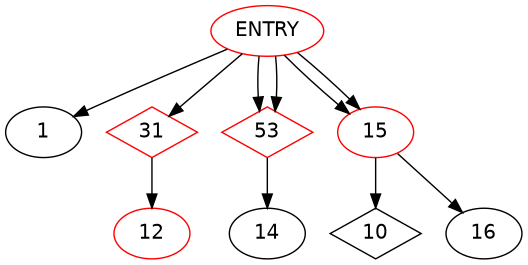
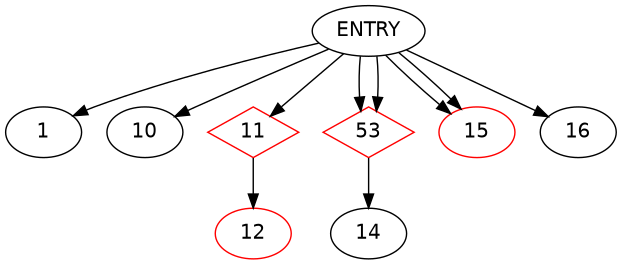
node "ENTRY": color red -> black
node "31": label "31" -> "11"
edge "15" -> "10": now "ENTRY" -> "10"
edge "15" -> "16": now "ENTRY" -> "16"
node "10": shape diamond -> ellipse
